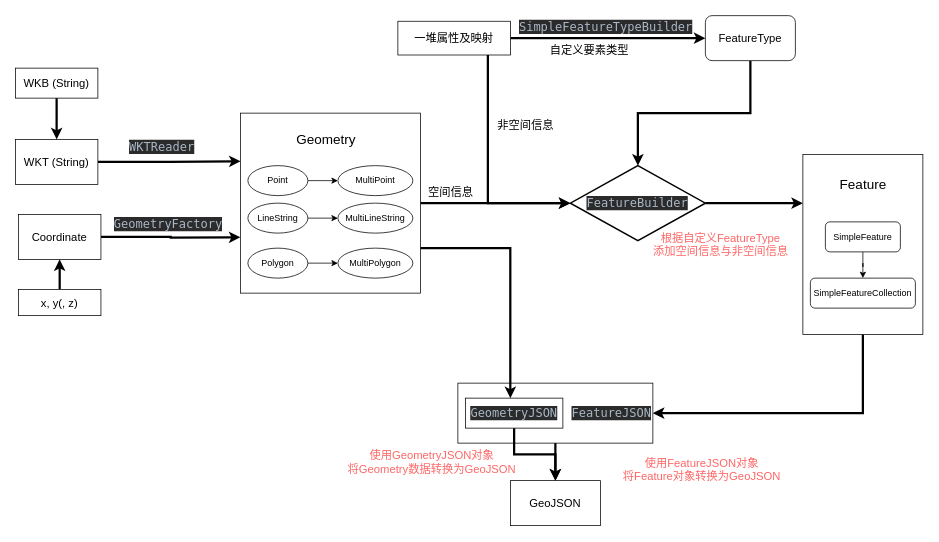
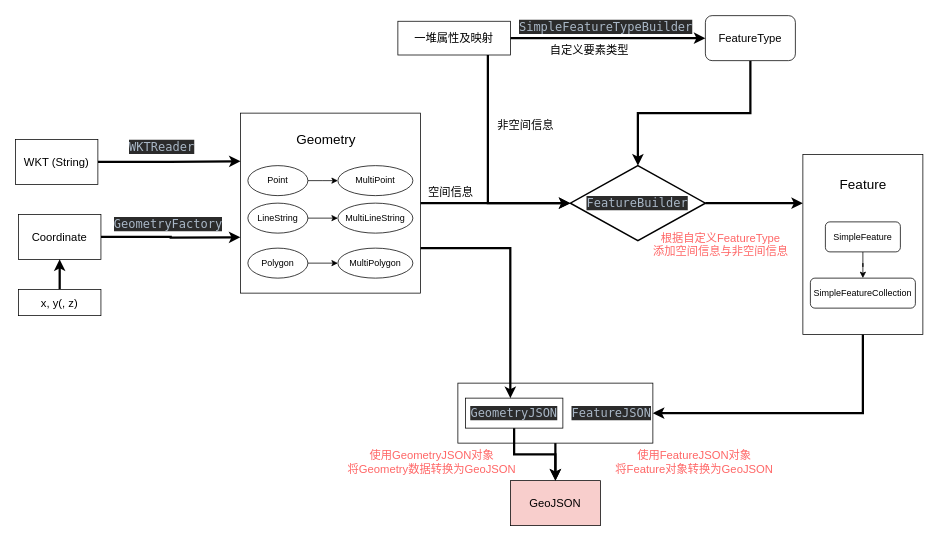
node "WKB (String)": removed
edge "WKB (String)" -> "WKT (String)": removed
node "使用FeatureJSON对象 将Feature对象转换为GeoJSON": moved (702, 469) -> (694, 462)
node "GeoJSON": fillcolor #ffffff -> #f8cecc
